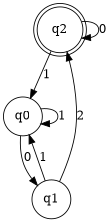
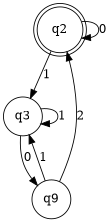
node "q0": label "q0" -> "q3"
node "q1": label "q1" -> "q9"
